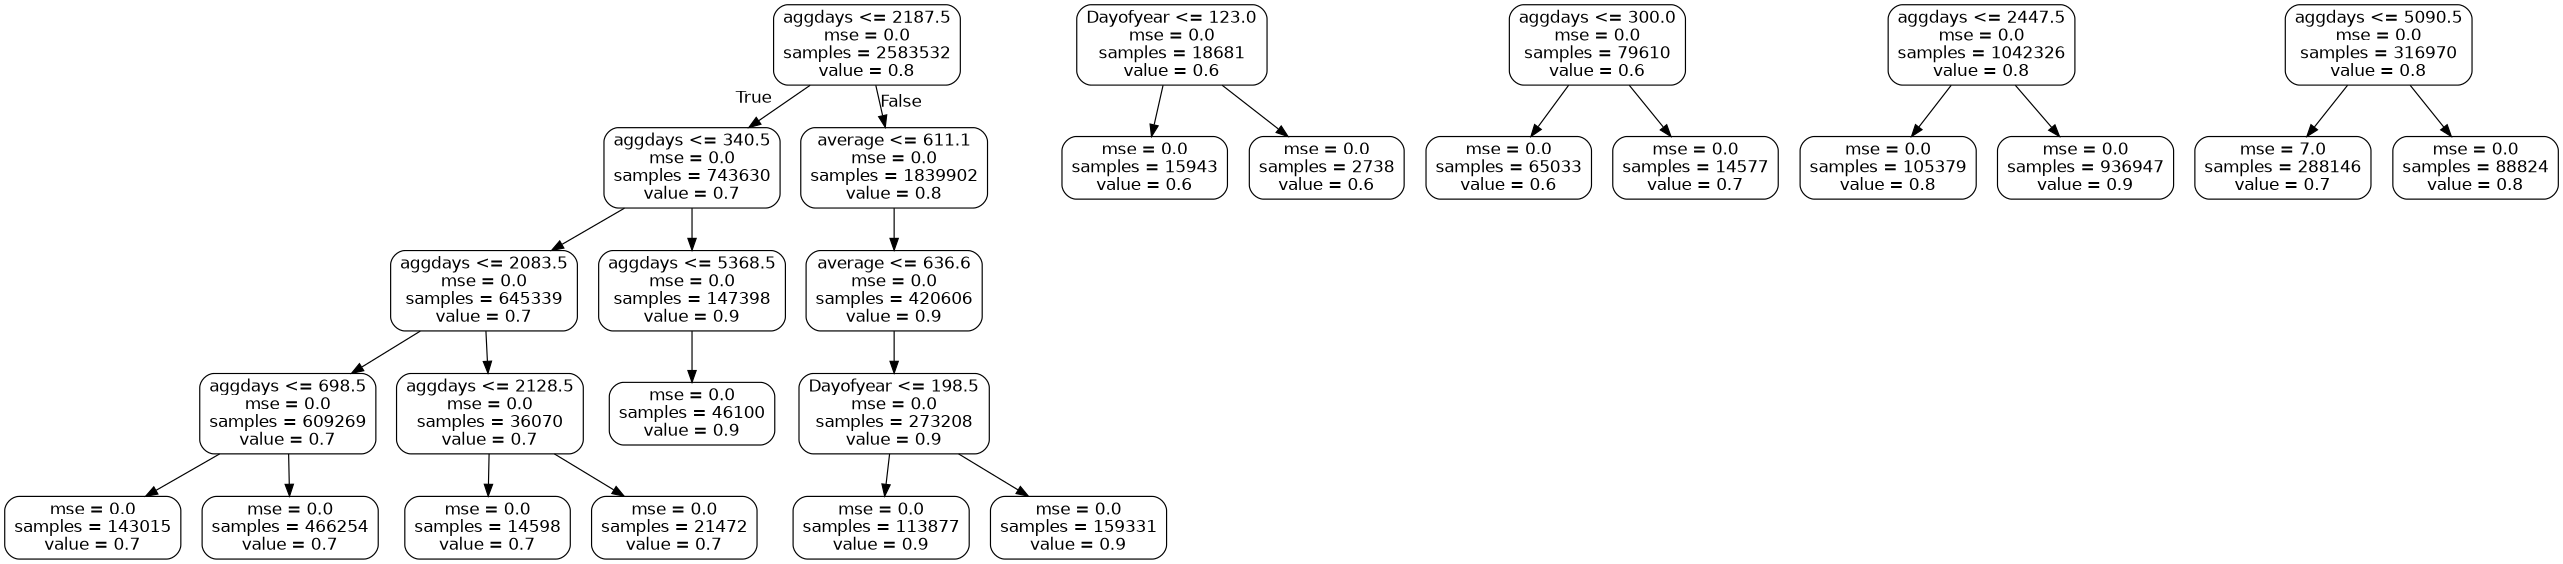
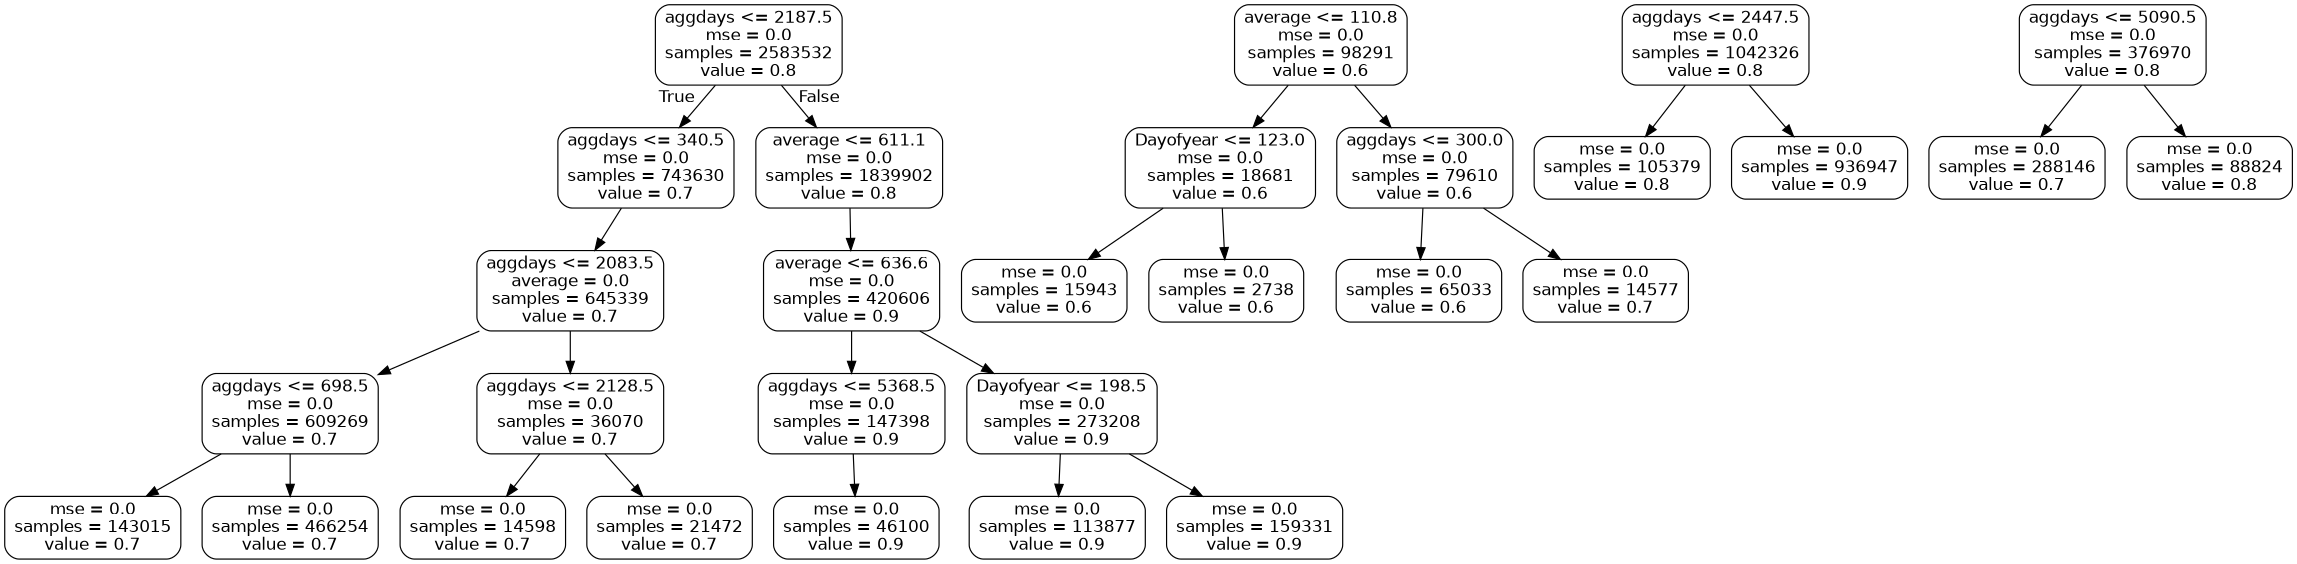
node "average <= 110.8 mse = 0.0 samples = 98291 value = 0.6": added
node "aggdays <= 5090.5 mse = 0.0 samples = 316970 value = 0.8": label "aggdays <= 5090.5 mse = 0.0 samples = 316970 value = 0.8" -> "aggdays <= 5090.5 mse = 0.0 samples = 376970 value = 0.8"
node "mse = 7.0 samples = 288146 value = 0.7": label "mse = 7.0 samples = 288146 value = 0.7" -> "mse = 0.0 samples = 288146 value = 0.7"
edge "aggdays <= 340.5 mse = 0.0 samples = 743630 value = 0.7" -> "aggdays <= 5368.5 mse = 0.0 samples = 147398 value = 0.9": now "average <= 636.6 mse = 0.0 samples = 420606 value = 0.9" -> "aggdays <= 5368.5 mse = 0.0 samples = 147398 value = 0.9"
node "aggdays <= 2083.5 mse = 0.0 samples = 645339 value = 0.7": label "aggdays <= 2083.5 mse = 0.0 samples = 645339 value = 0.7" -> "aggdays <= 2083.5 average = 0.0 samples = 645339 value = 0.7"
